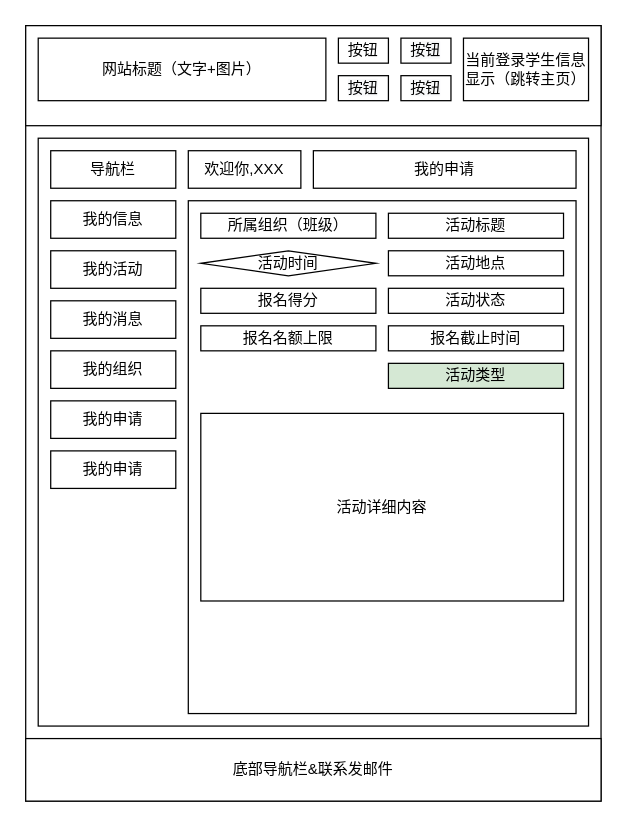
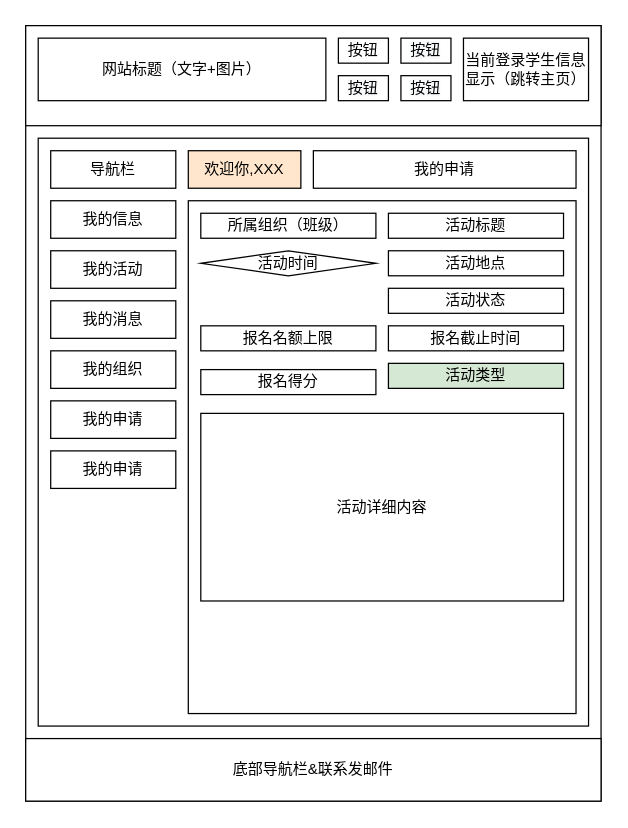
node "欢迎你,XXX": fillcolor #ffffff -> #ffe6cc
node "报名得分": moved (288, 301) -> (288, 382)
